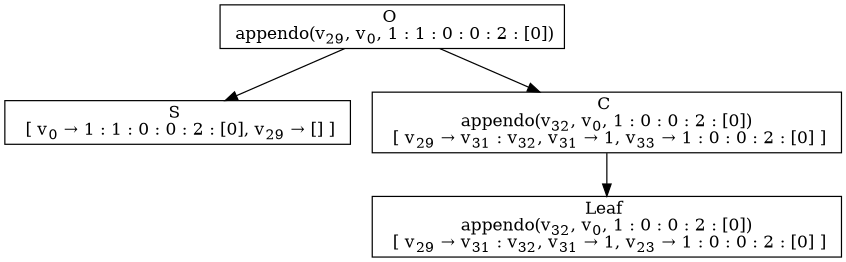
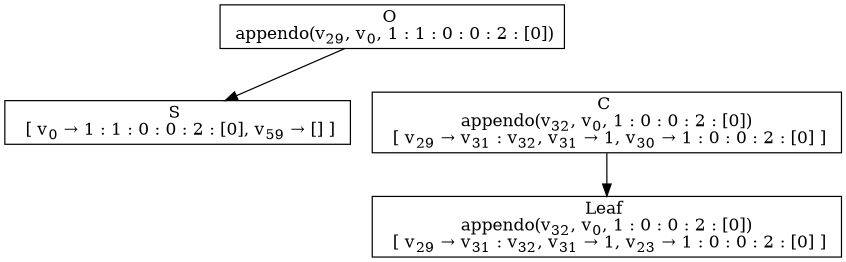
edge "O" -> "C": removed
node "S": text "29" -> "59"
node "C": text "33" -> "30"
